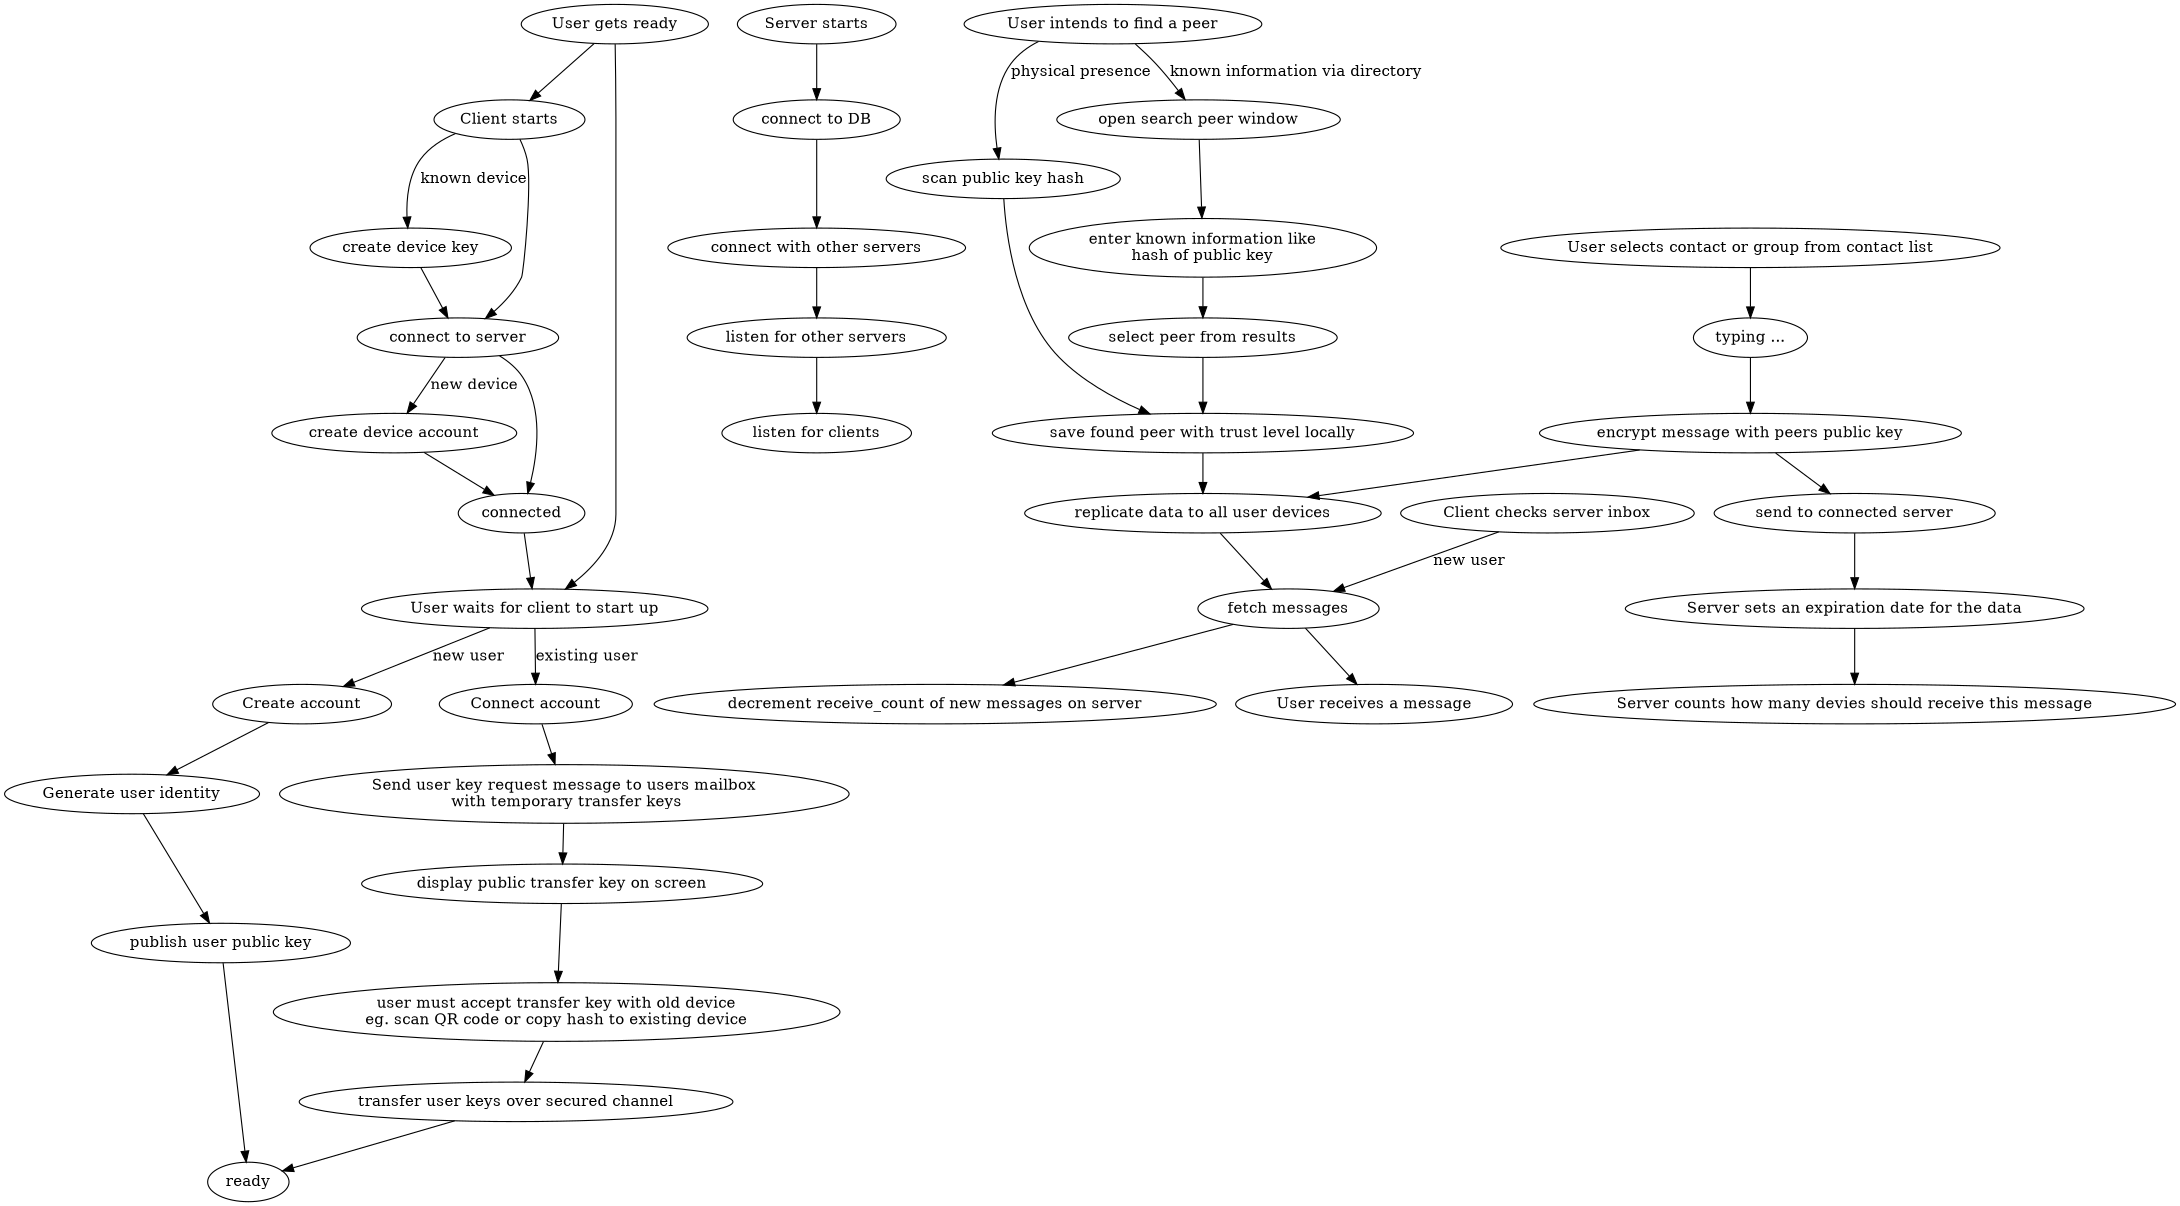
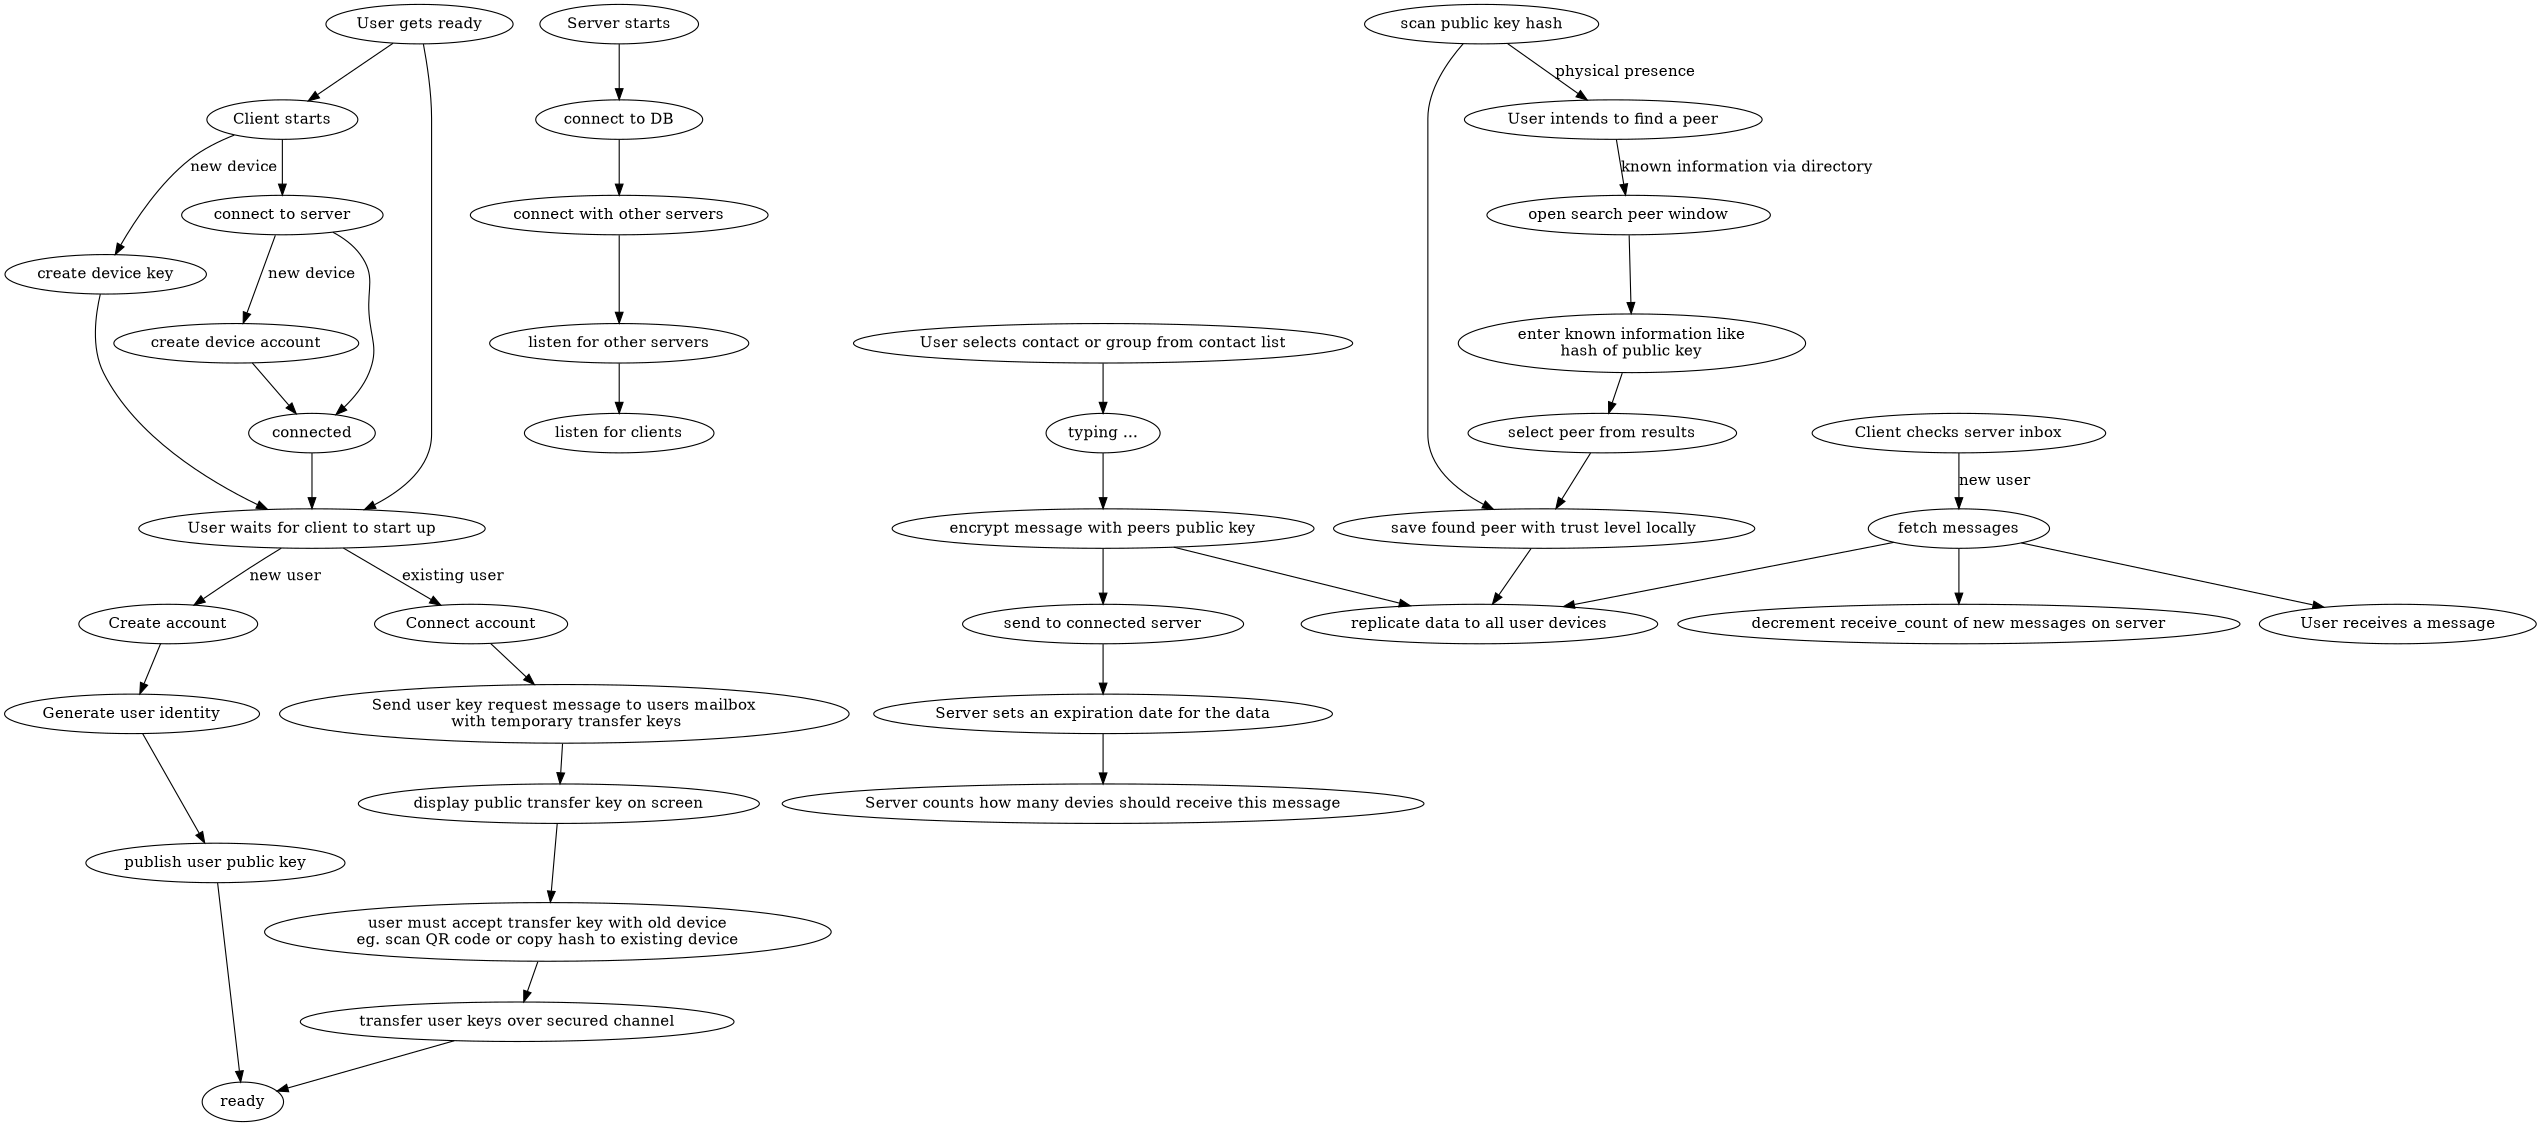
edge "User intends to find a peer" -> "scan public key hash": reversed
edge "Client starts" -> "create device key": label "known device" -> "new device"
edge "create device key" -> "connect to server": now "create device key" -> "User waits for client to start up"
edge "replicate data to all user devices" -> "fetch messages": reversed
